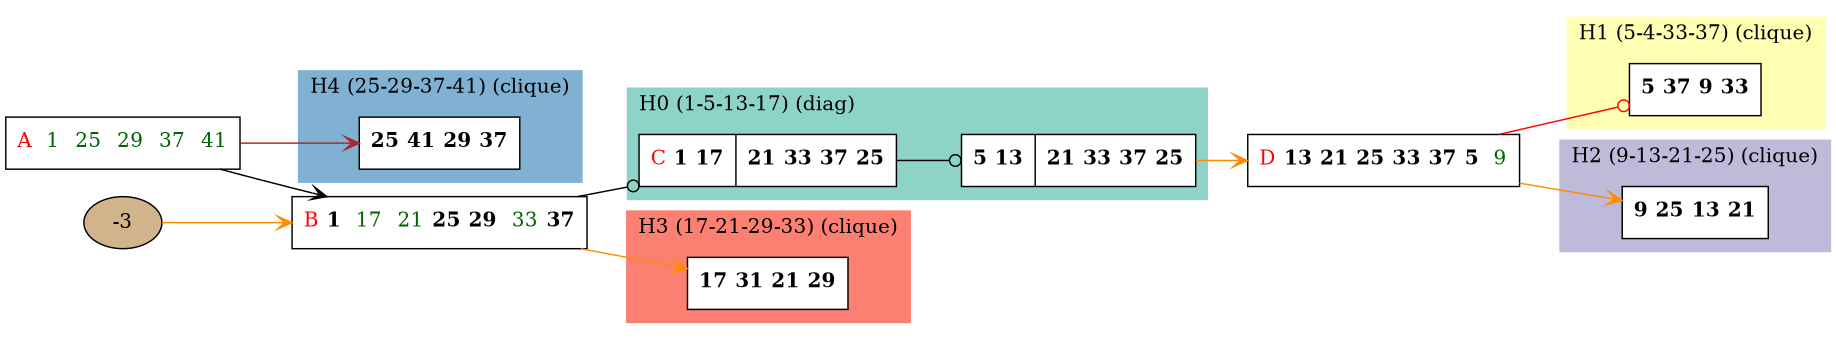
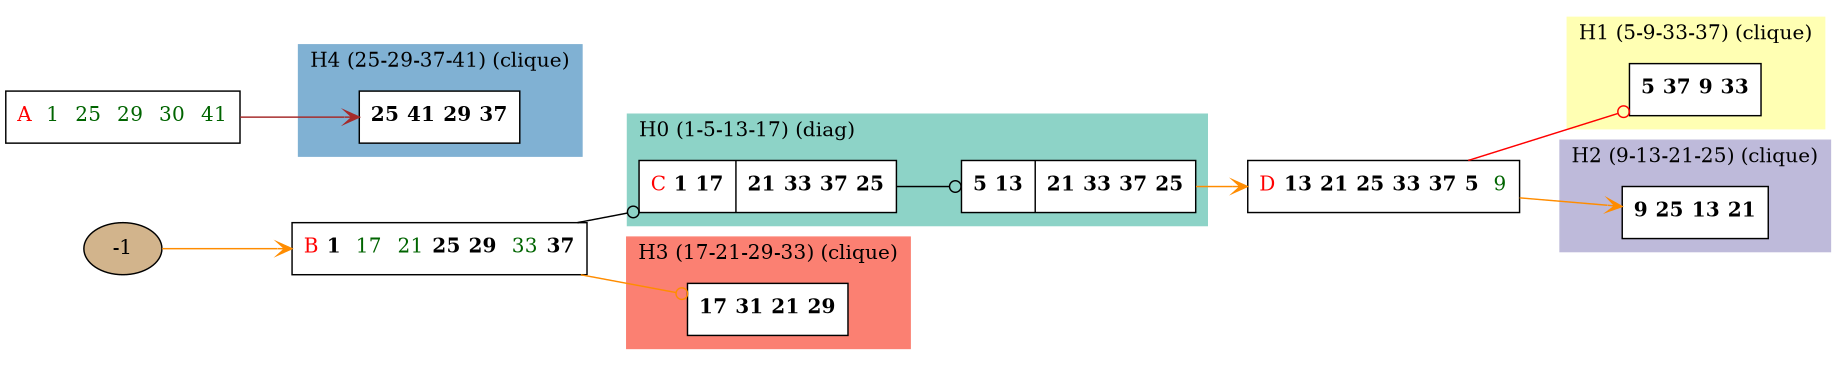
cluster "H1 (5-4-33-37) (clique)": label "H1 (5-4-33-37) (clique)" -> "H1 (5-9-33-37) (clique)"
node "A": text "37" -> "30"
edge "A" -> "B": removed
node "-3": label "-3" -> "-1"
edge "B" -> "17": arrowhead vee -> odot
